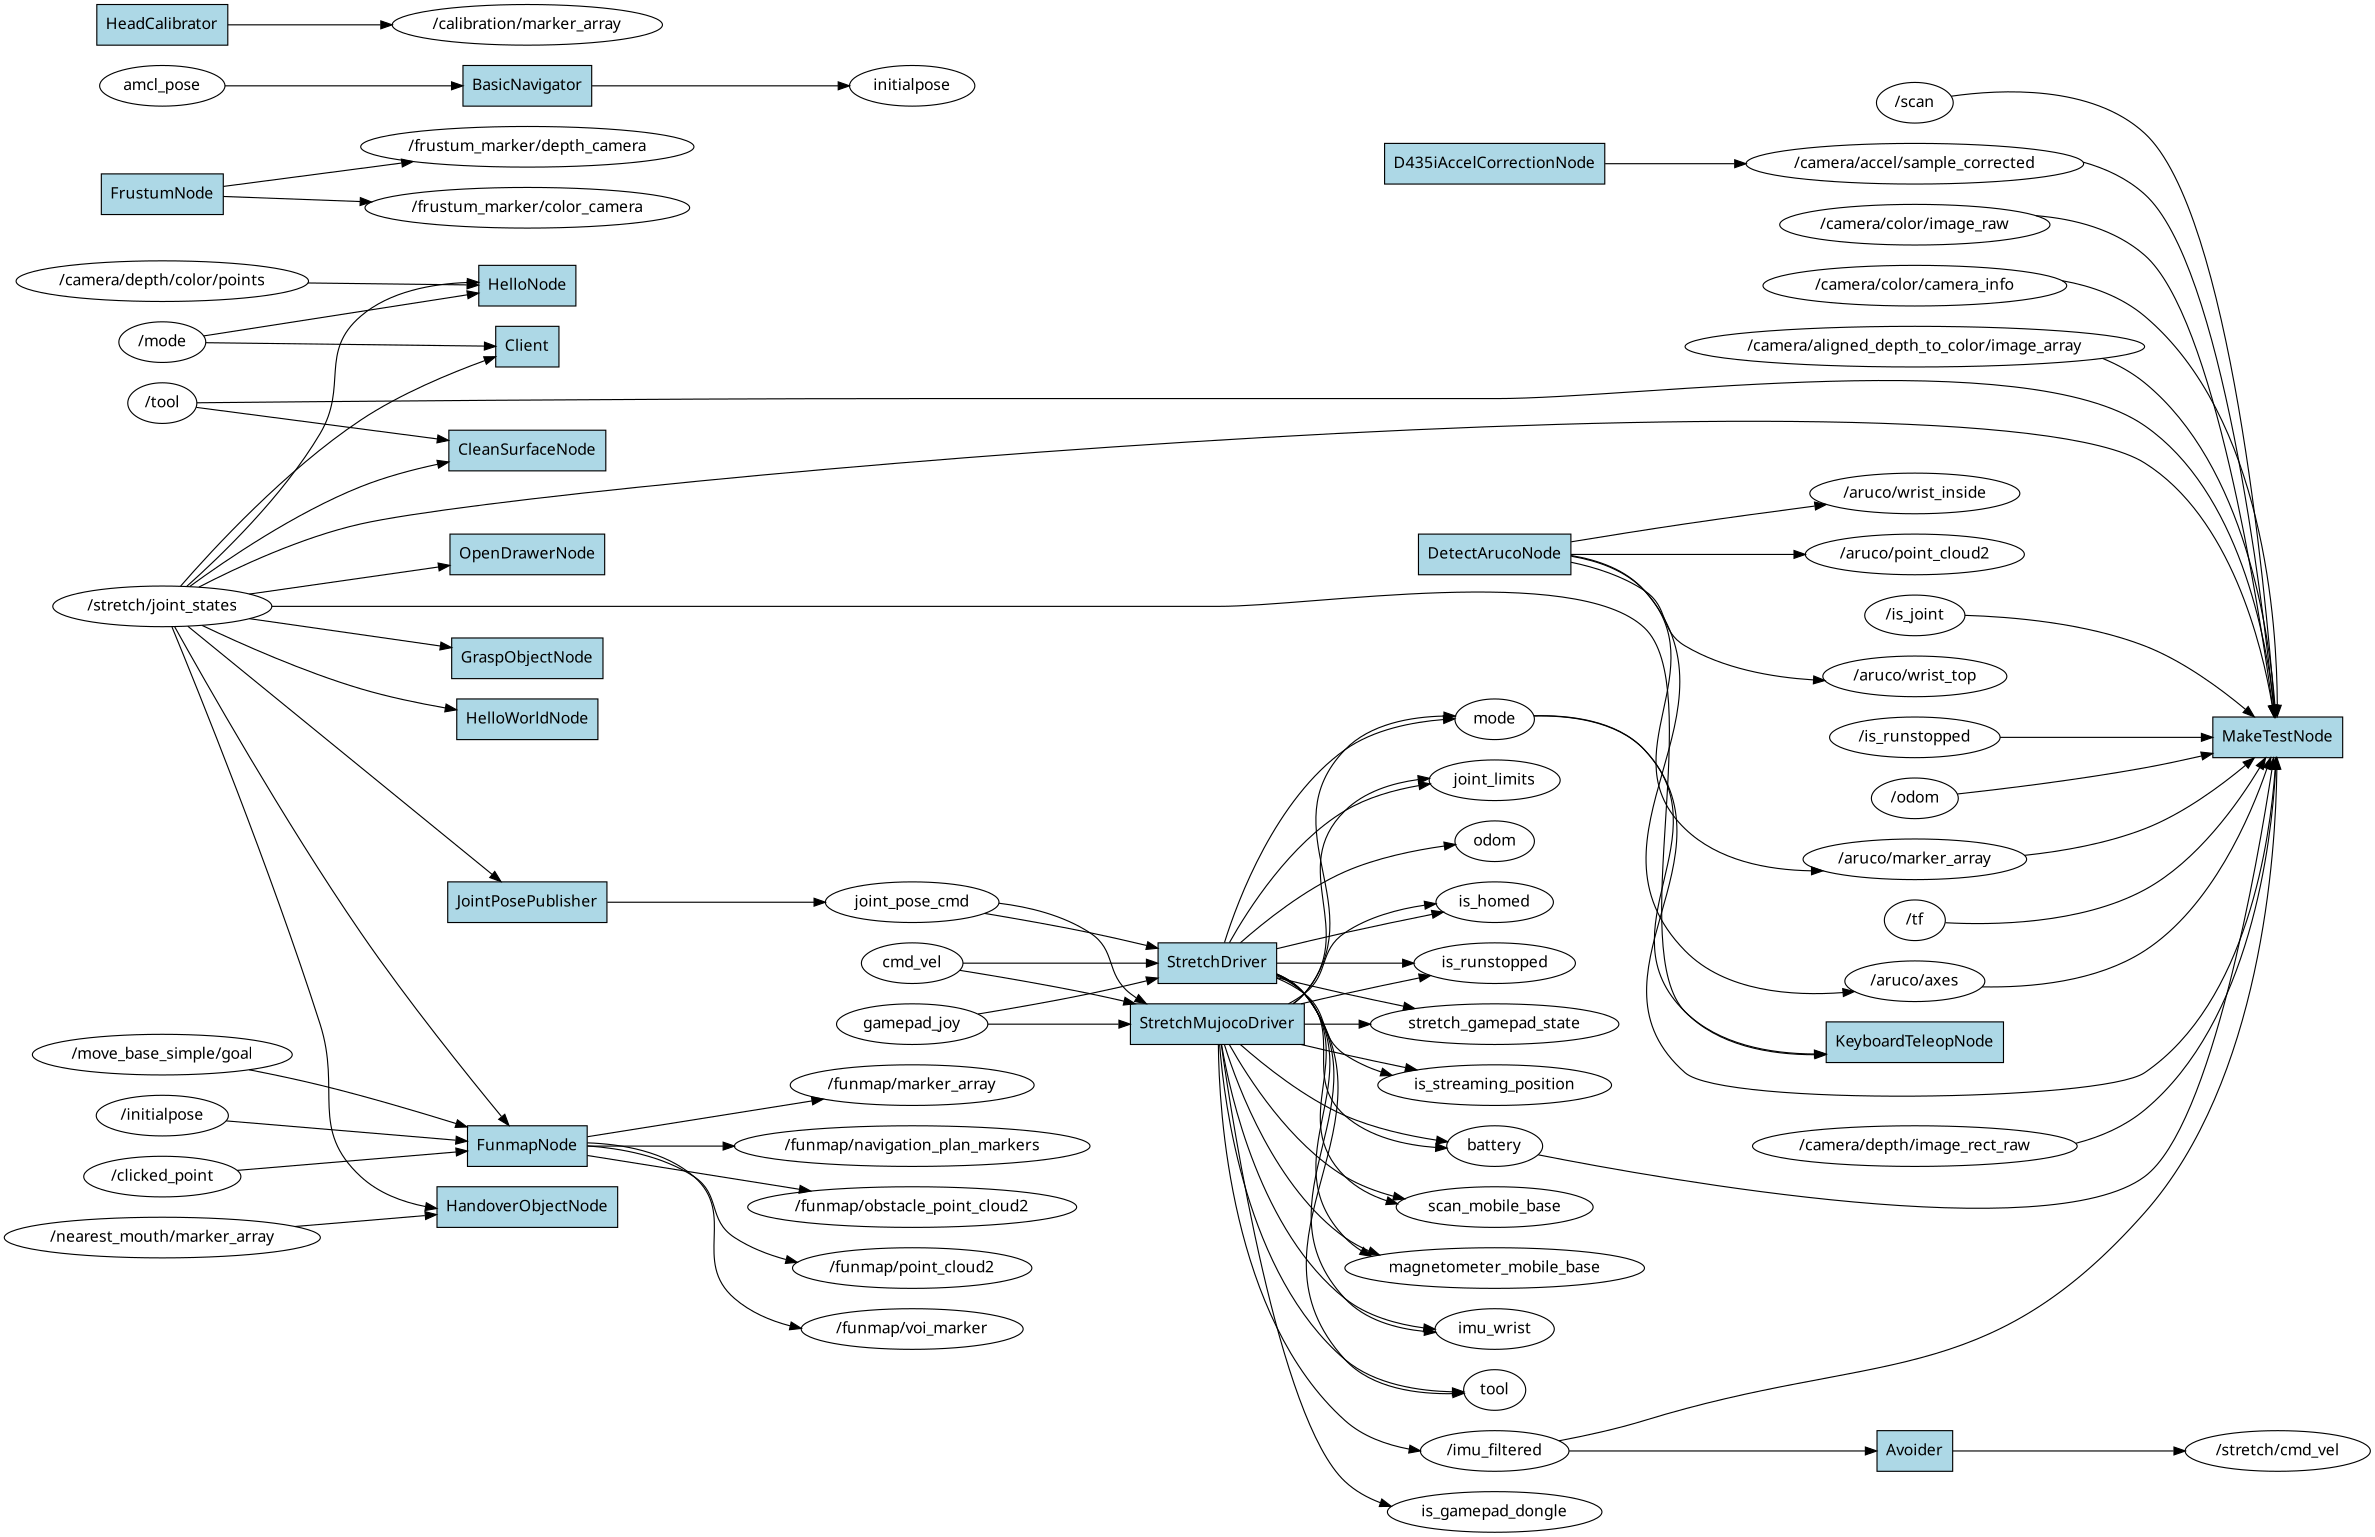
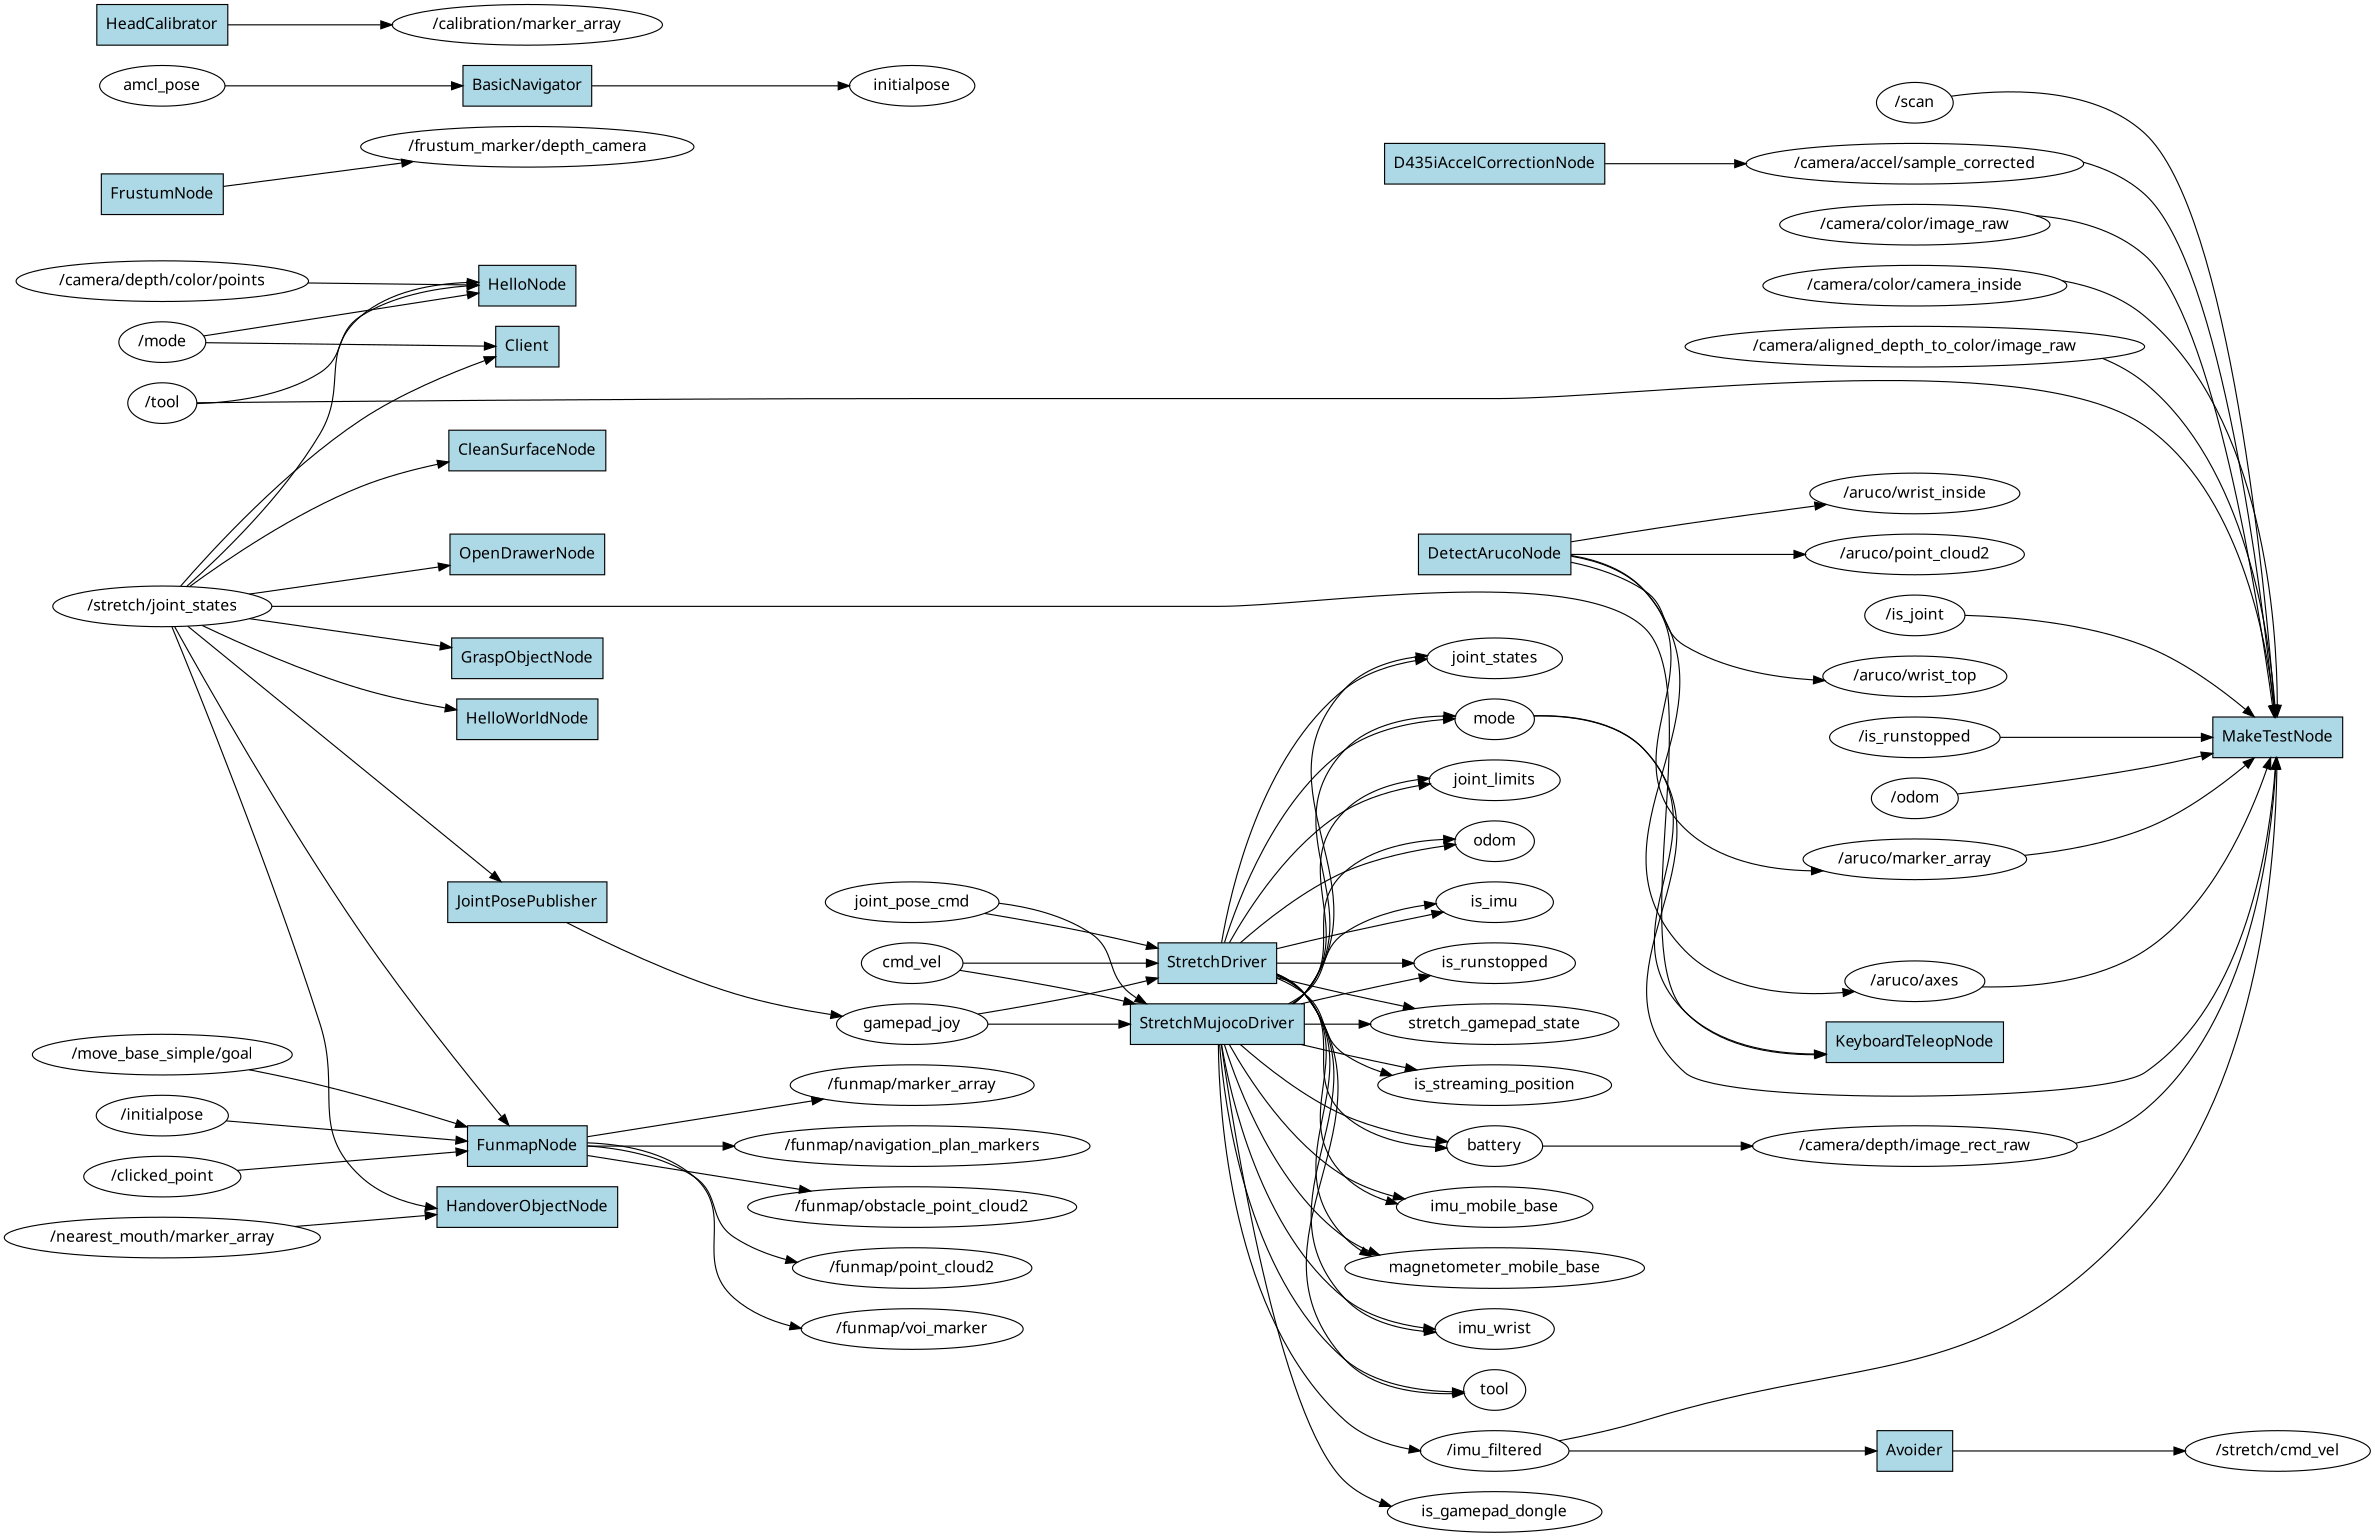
node "/frustum_marker/color_camera": removed
node "/camera/color/camera_info": label "/camera/color/camera_info" -> "/camera/color/camera_inside"
node "/camera/aligned_depth_to_color/image_array": label "/camera/aligned_depth_to_color/image_array" -> "/camera/aligned_depth_to_color/image_raw"
edge "/tool" -> "CleanSurfaceNode": now "/tool" -> "HelloNode"
edge "/stretch/joint_states" -> "MakeTestNode": removed
node "joint_states": added
edge "StretchMujocoDriver" -> "odom": added
edge "JointPosePublisher" -> "joint_pose_cmd": now "JointPosePublisher" -> "gamepad_joy"
node "is_homed": label "is_homed" -> "is_imu"
node "/tf": removed
edge "battery" -> "MakeTestNode": now "battery" -> "/camera/depth/image_rect_raw"
node "scan_mobile_base": label "scan_mobile_base" -> "imu_mobile_base"
